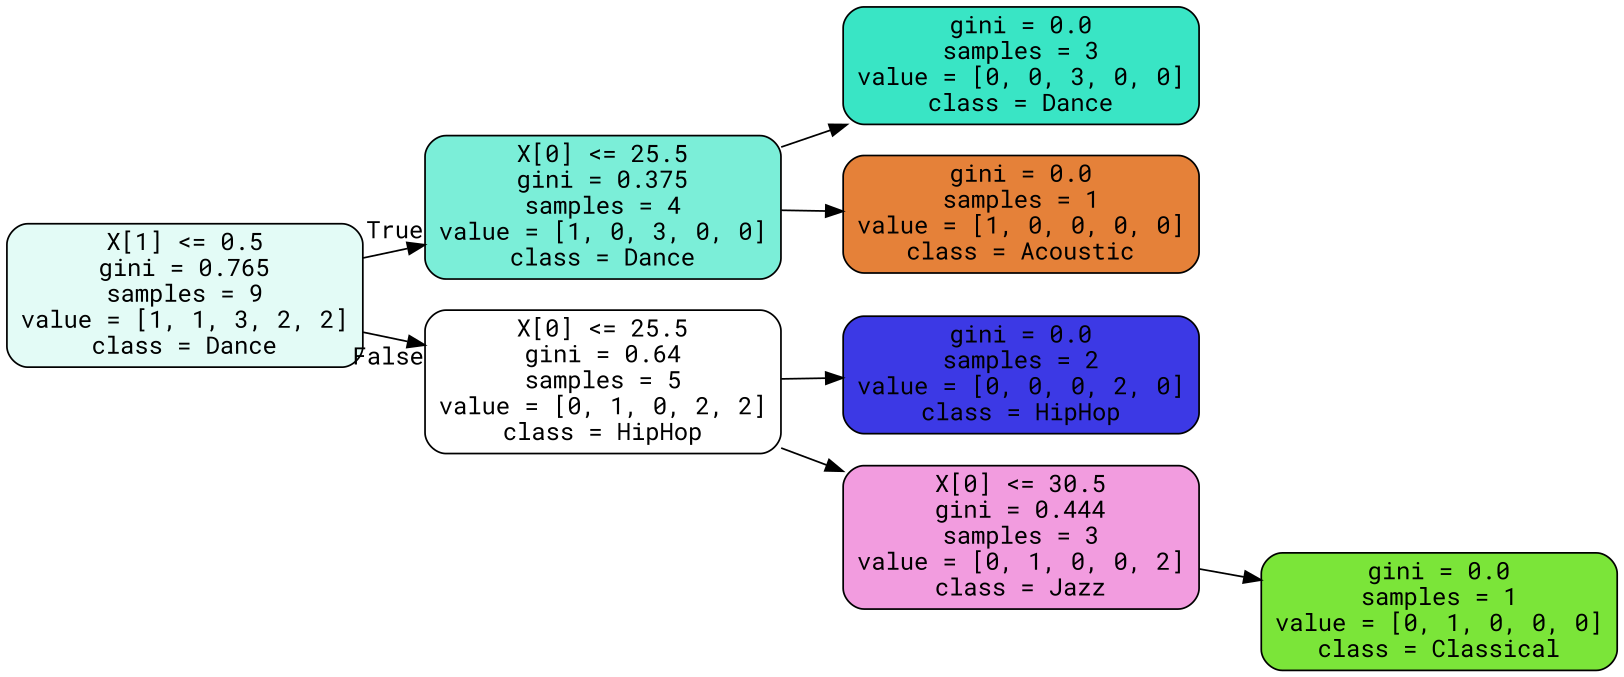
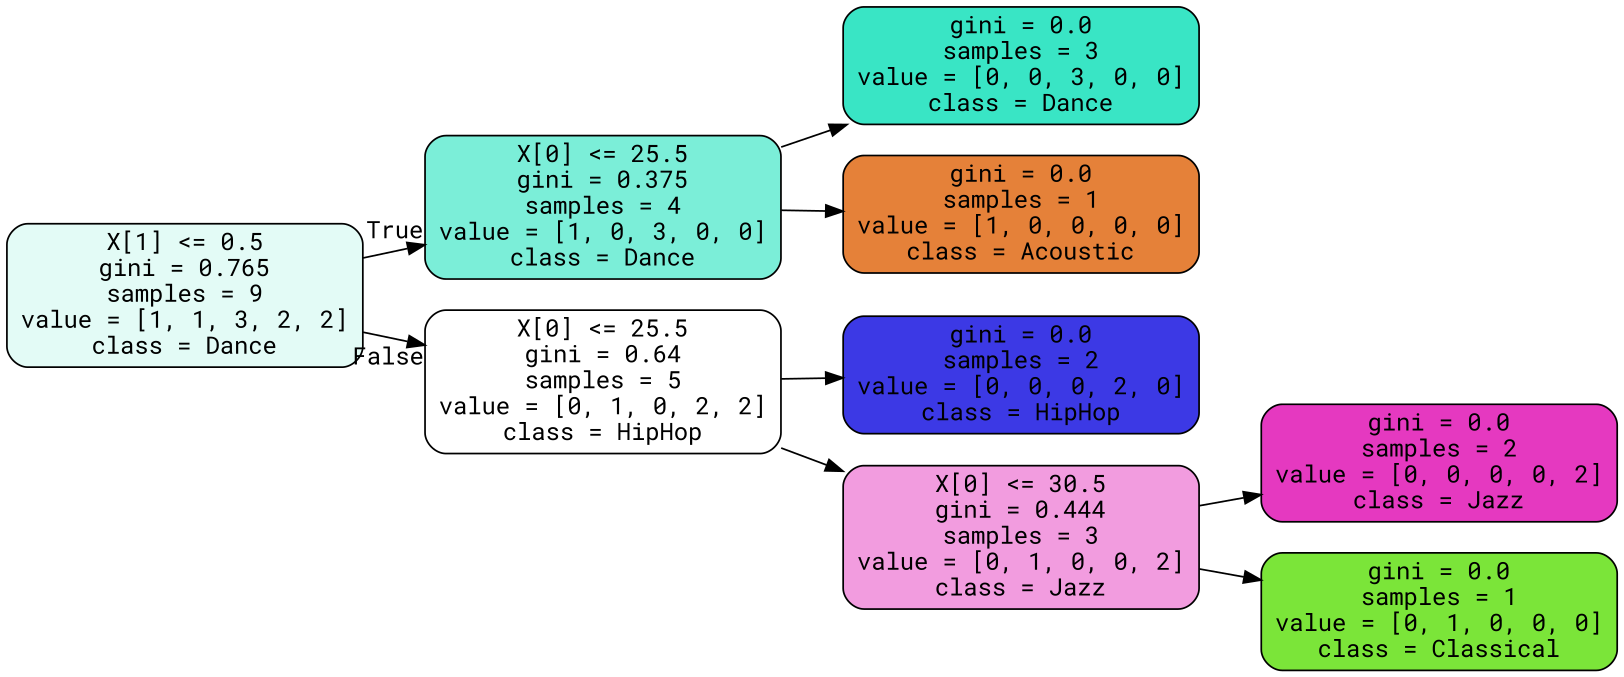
node "gini = 0.0 samples = 2 value = [0, 0, 0, 0, 2] class = Jazz": added
